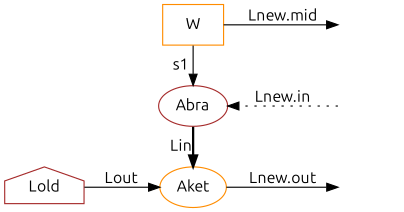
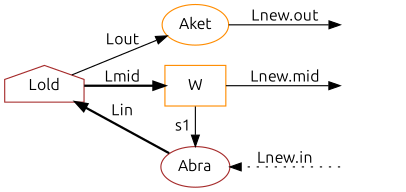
edge "Lold" -> "W": added, label "Lmid"
edge "Abra" -> "Aket": now "Abra" -> "Lold"
